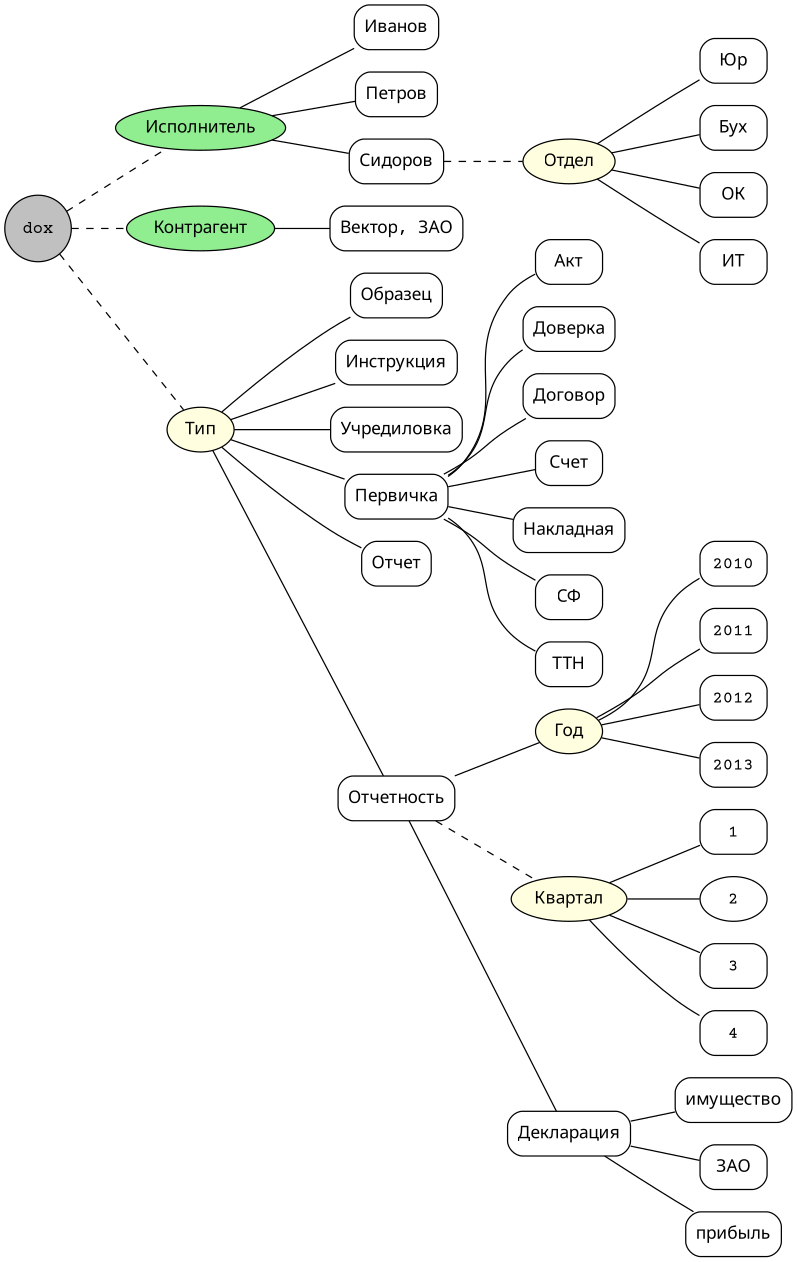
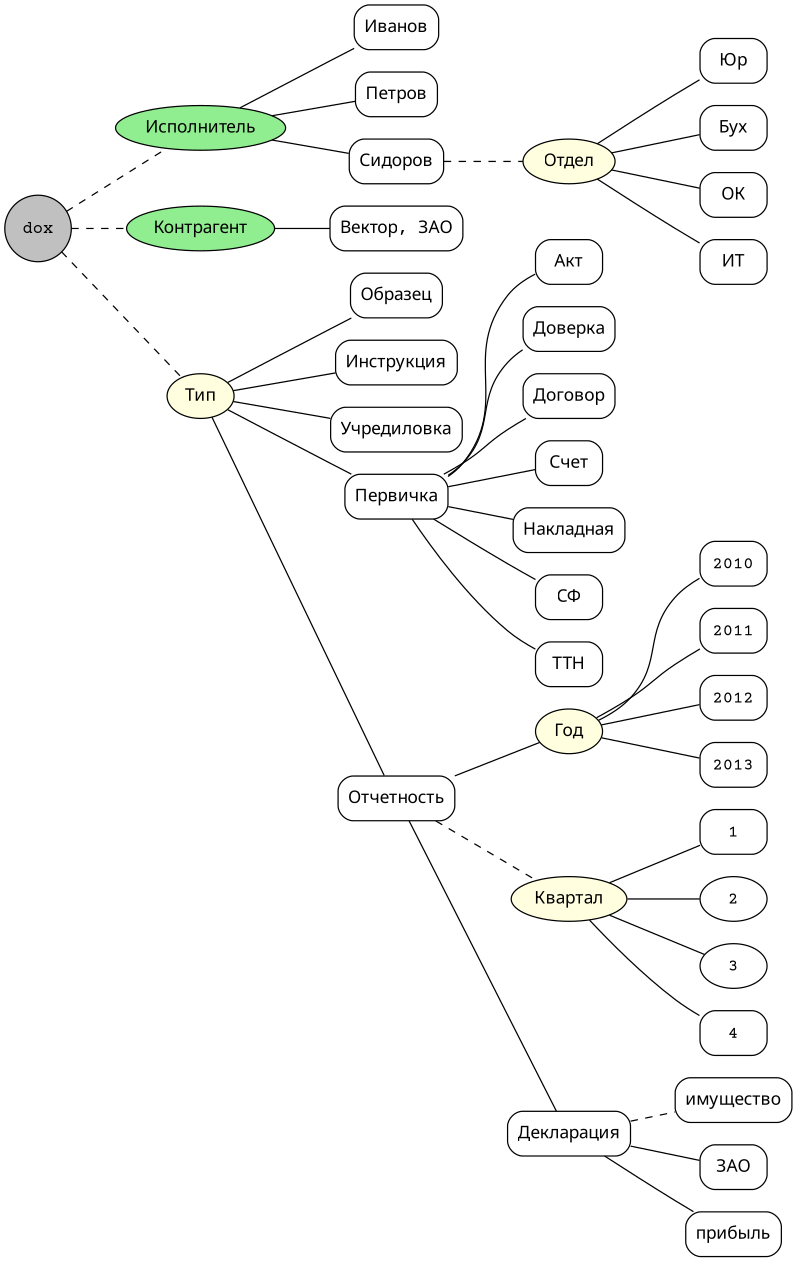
node "Отчет": removed
node "3": shape box -> ellipse
edge "имущество" -- "Декларация": style solid -> dashed
